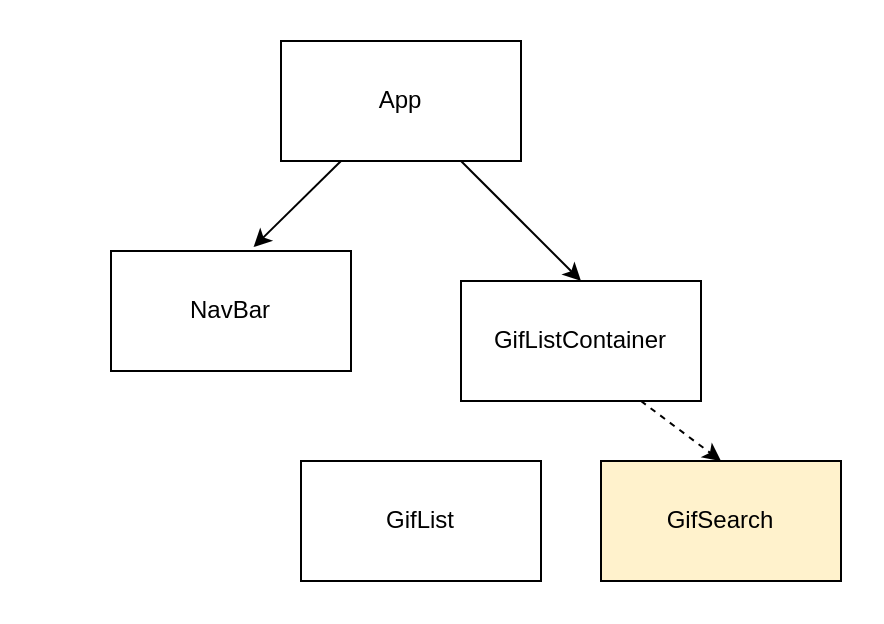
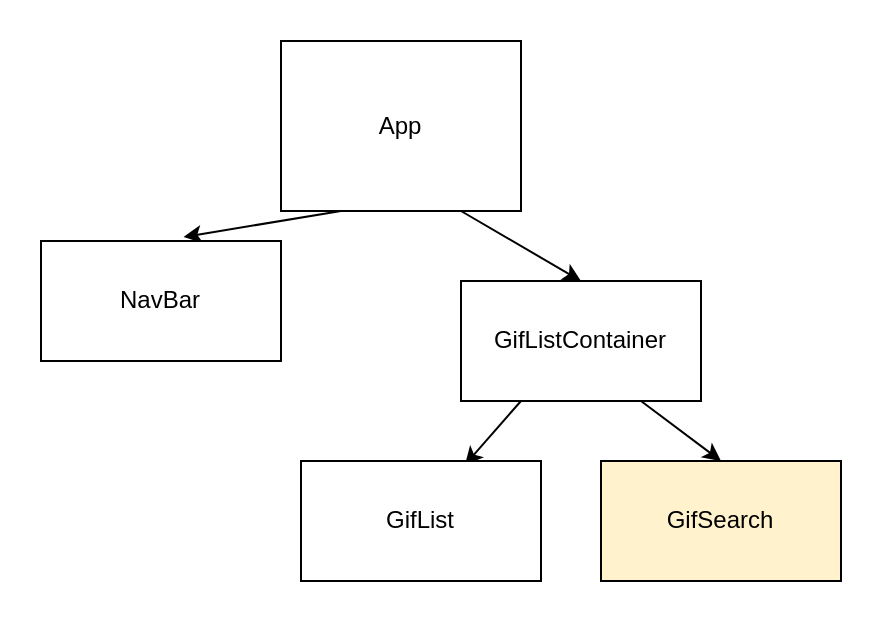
node "App": size 240x120 -> 240x170
node "NavBar": moved (231, 311) -> (161, 301)
edge "GifListContainer" -> "GifSearch": style dashed -> solid
edge "GifListContainer" -> "GifList": added
